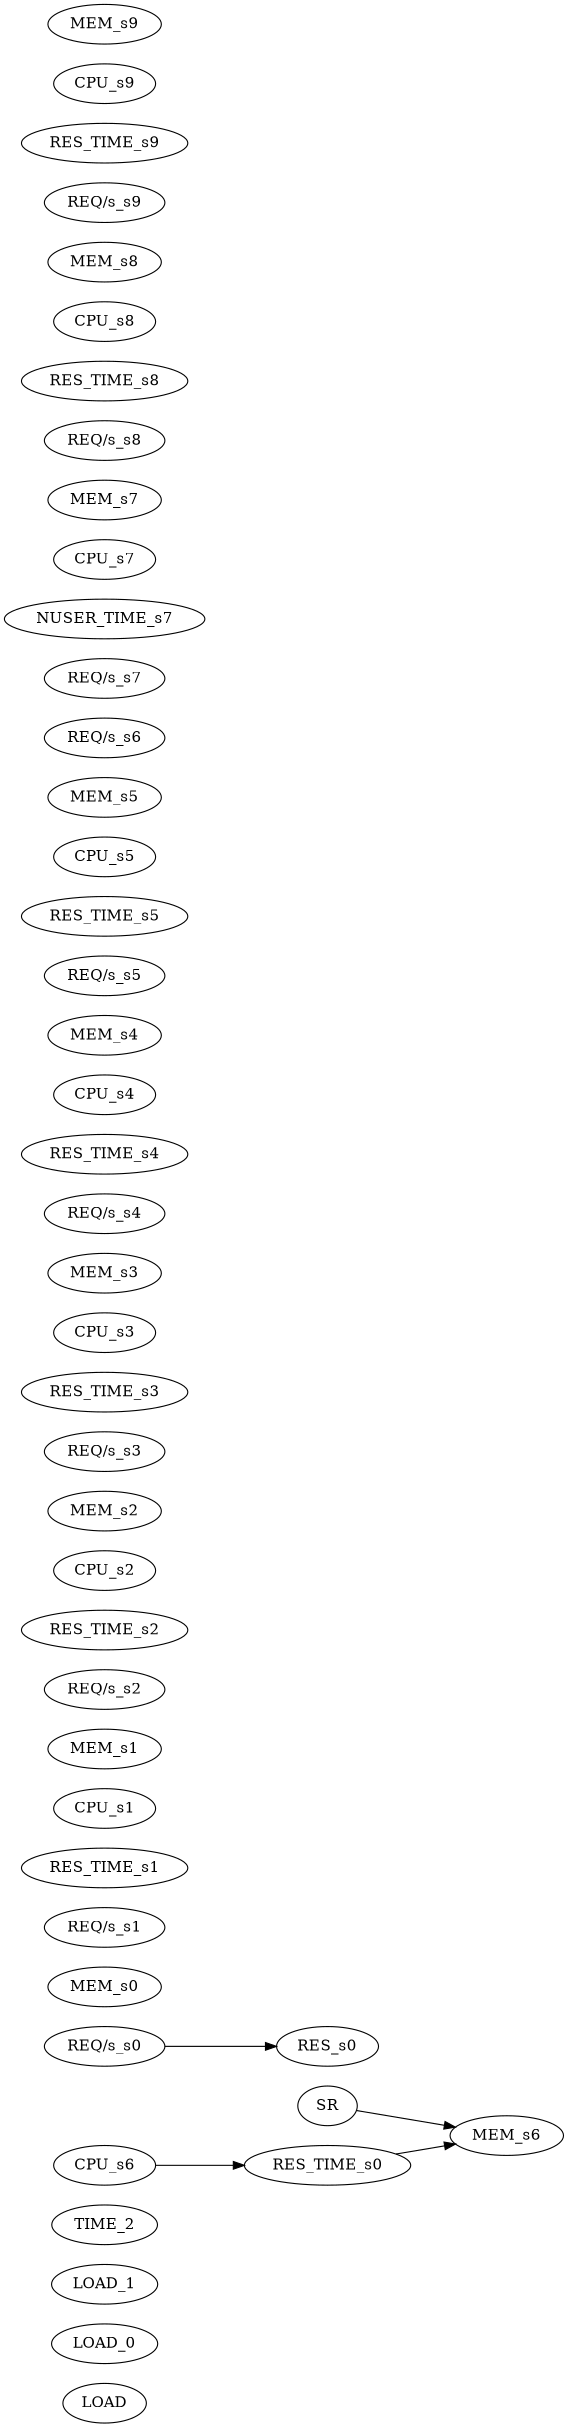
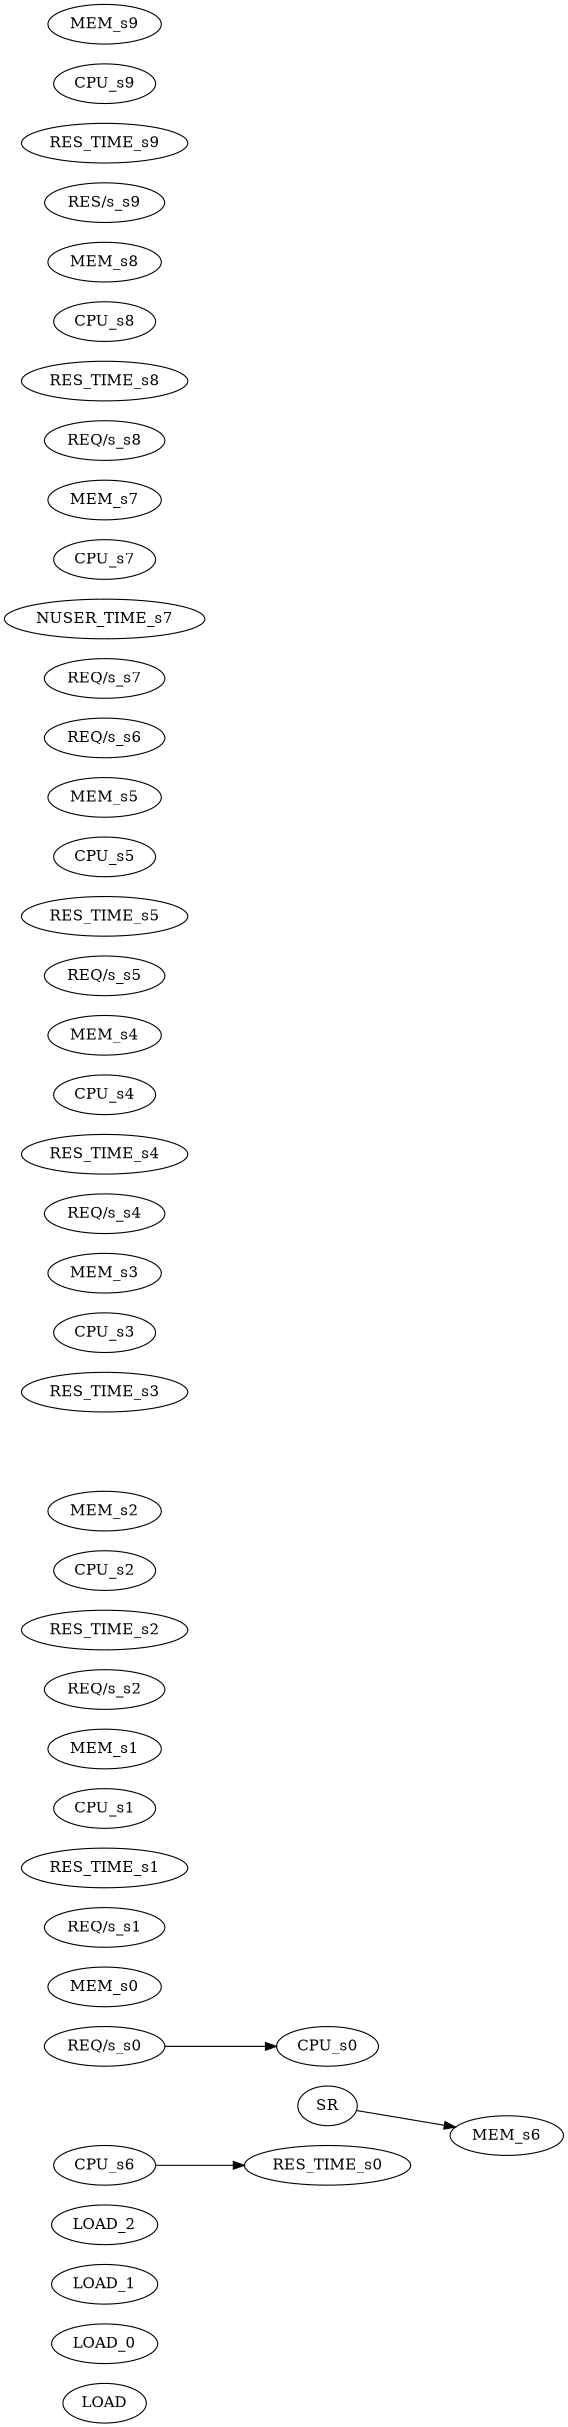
node "REQ/s_s9": label "REQ/s_s9" -> "RES/s_s9"
node "REQ/s_s3": removed
node "RES_s0": label "RES_s0" -> "CPU_s0"
edge "RES_TIME_s0" -> "MEM_s6": removed
node "TIME_2": label "TIME_2" -> "LOAD_2"
